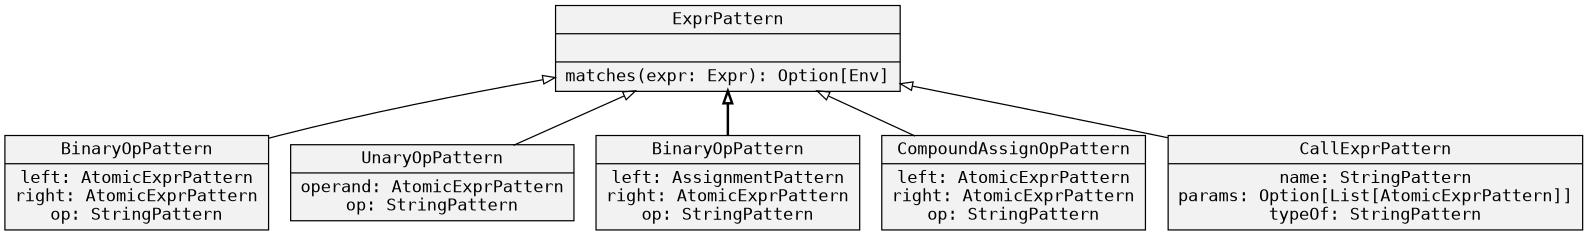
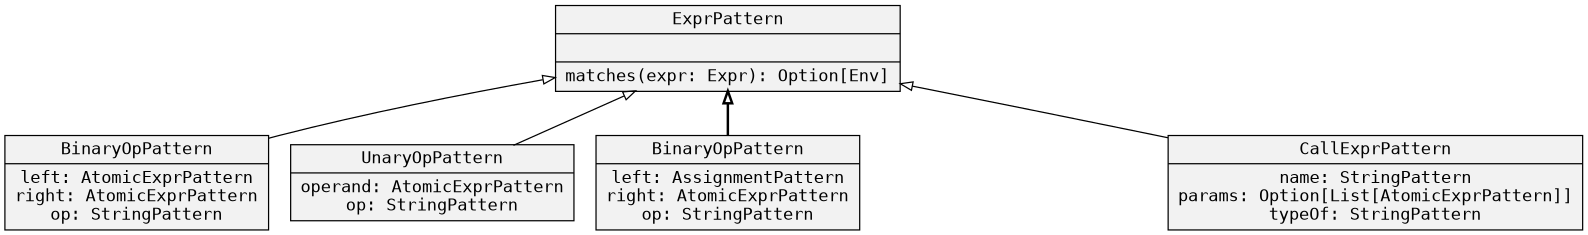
node "CompoundAssignOpPattern": removed
